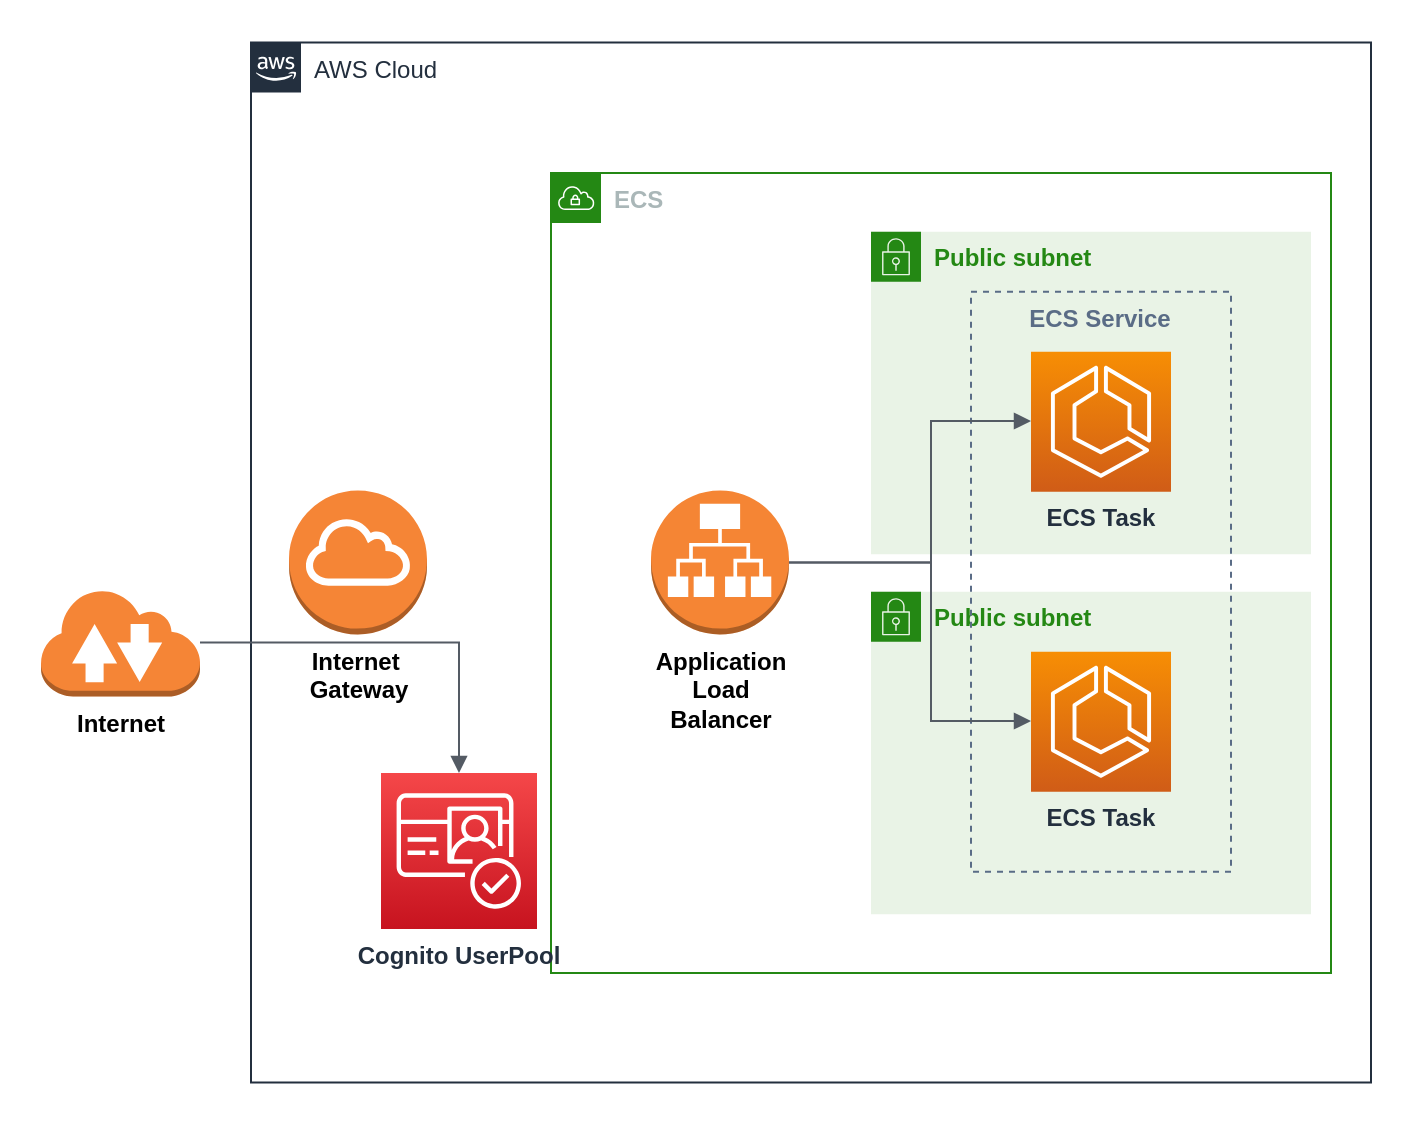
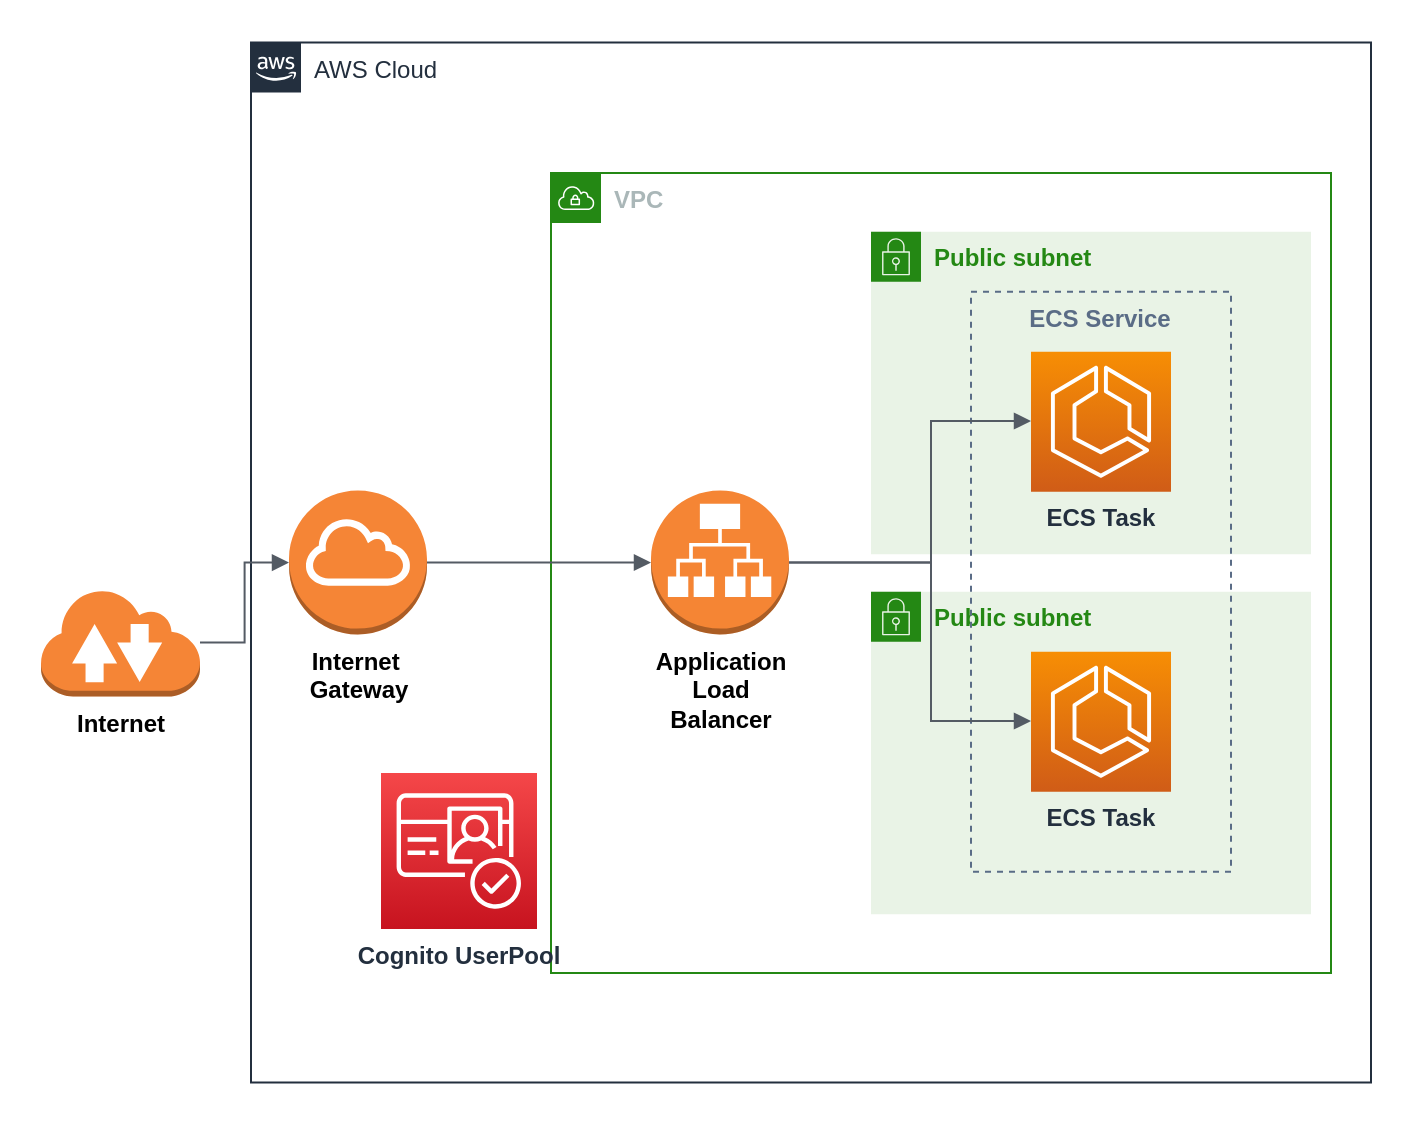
node "ECS": label "ECS" -> "VPC"
edge "Internet Gateway" -> "Application Load Balancer": added
edge "Internet" -> "Cognito UserPool": now "Internet" -> "Internet Gateway"
